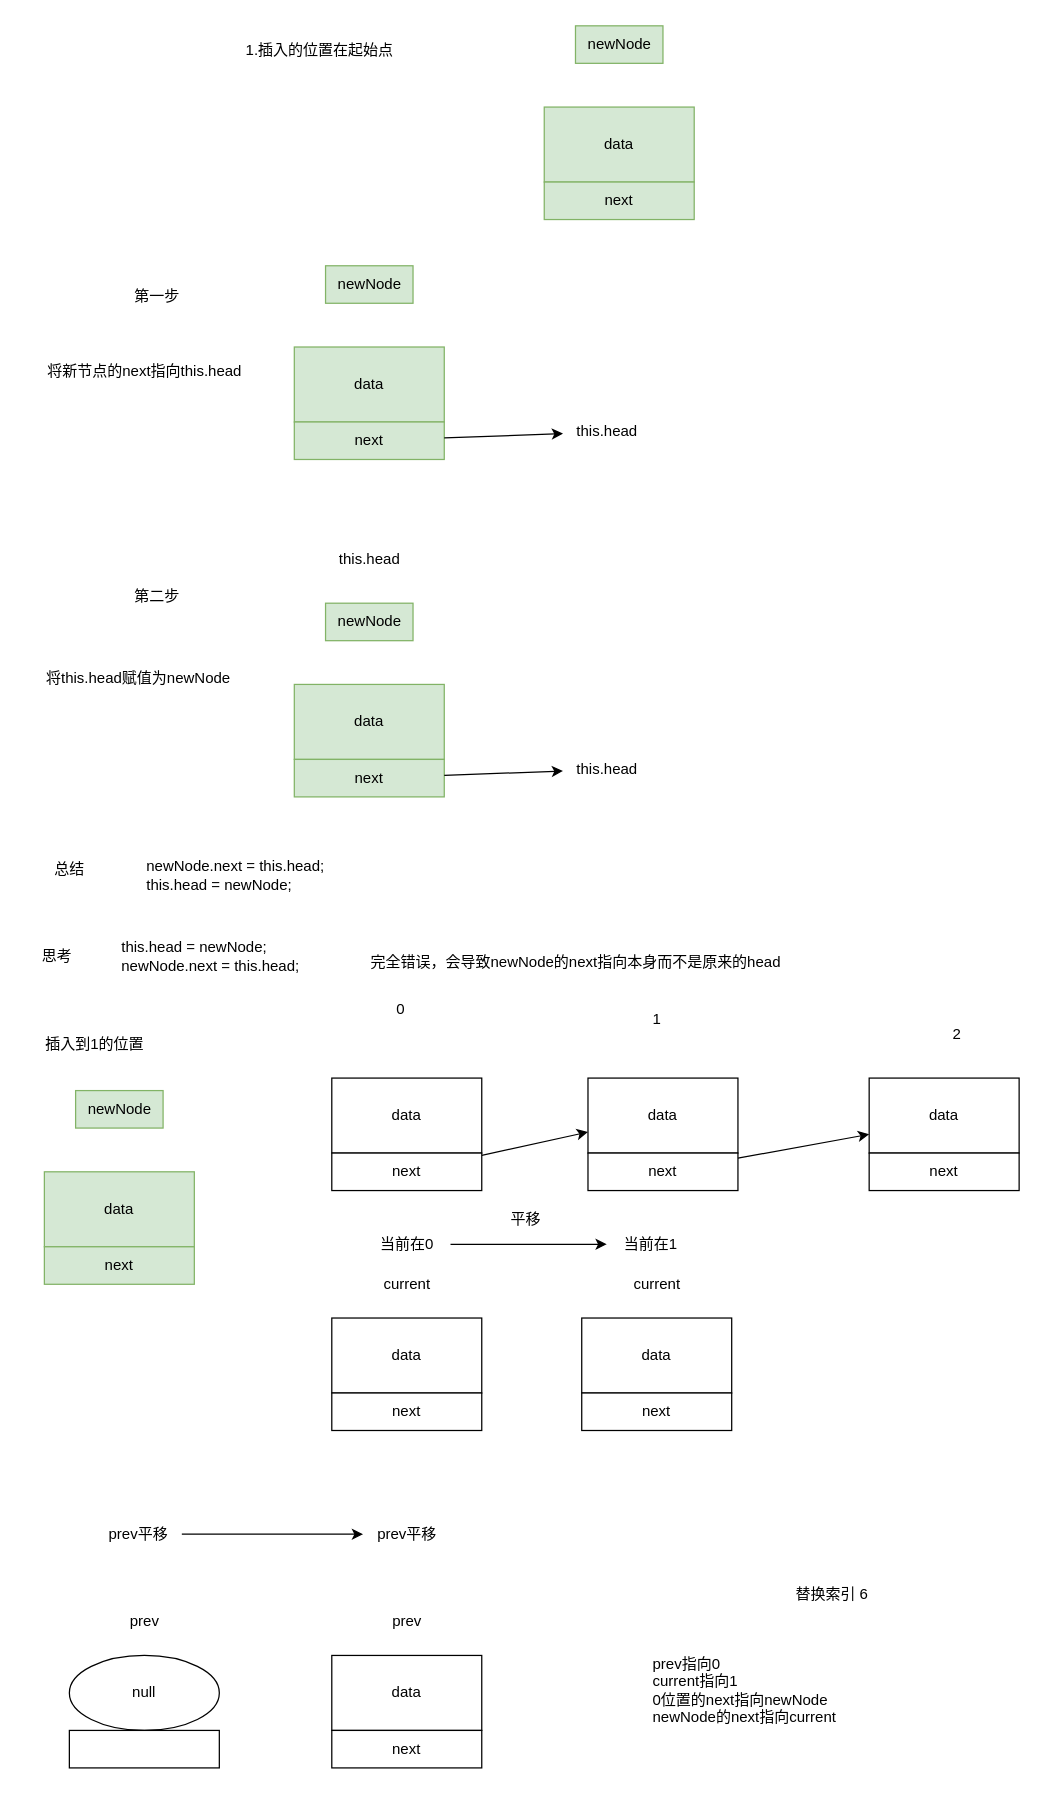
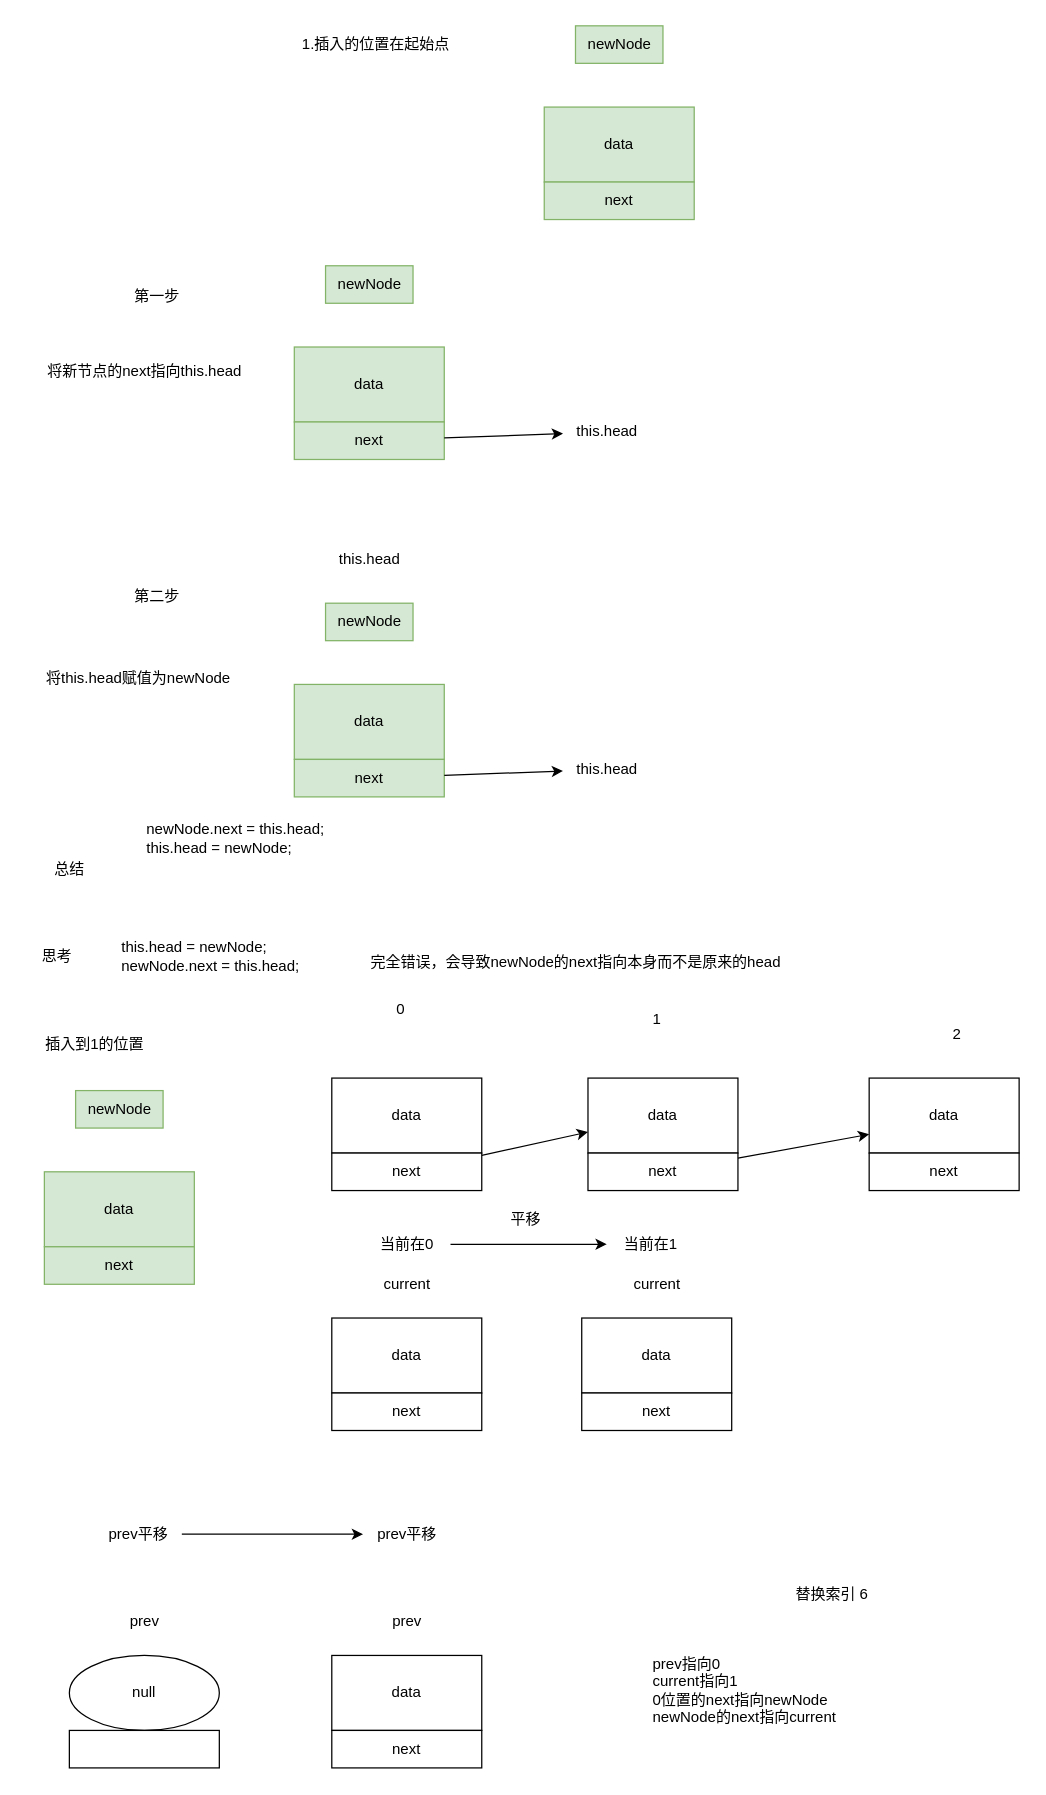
node "1.插入的位置在起始点": moved (319, 51) -> (376, 44)
node "newNode.next = this.head; this.head = newNode;": moved (251, 876) -> (251, 838)
